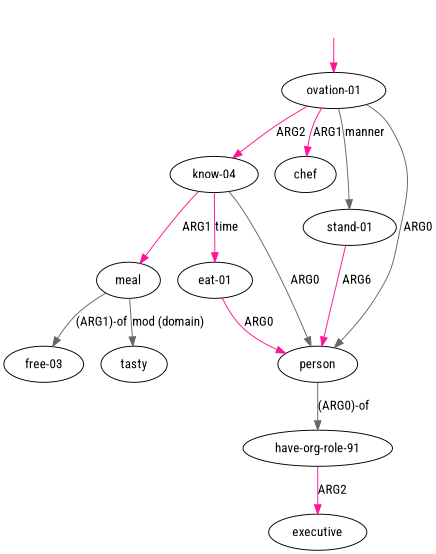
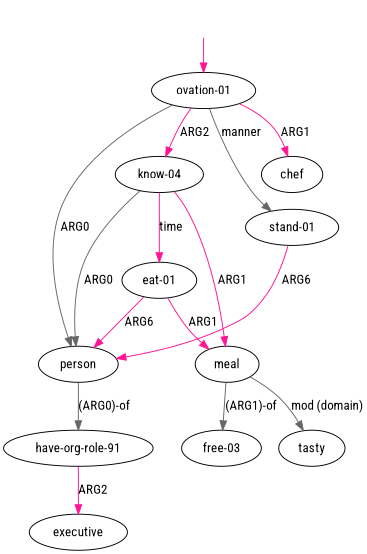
edge "eat-01" -> "meal": added, label "ARG1"
edge "eat-01" -> "person": label "ARG0" -> "ARG6"
